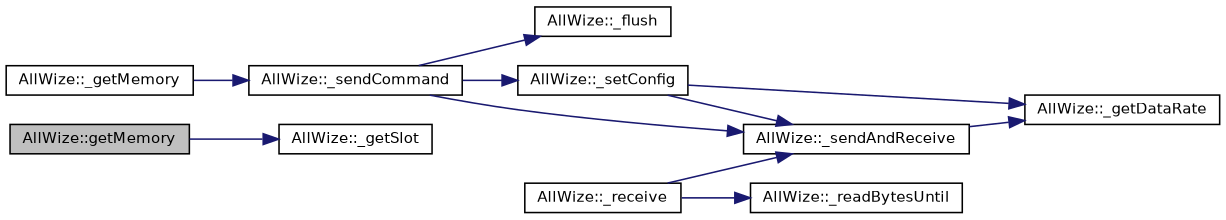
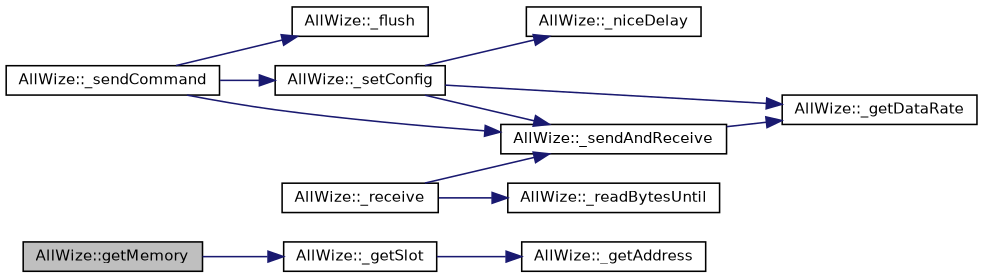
node "AllWize::_niceDelay": added
node "AllWize::_getMemory": removed
node "AllWize::_getAddress": added
